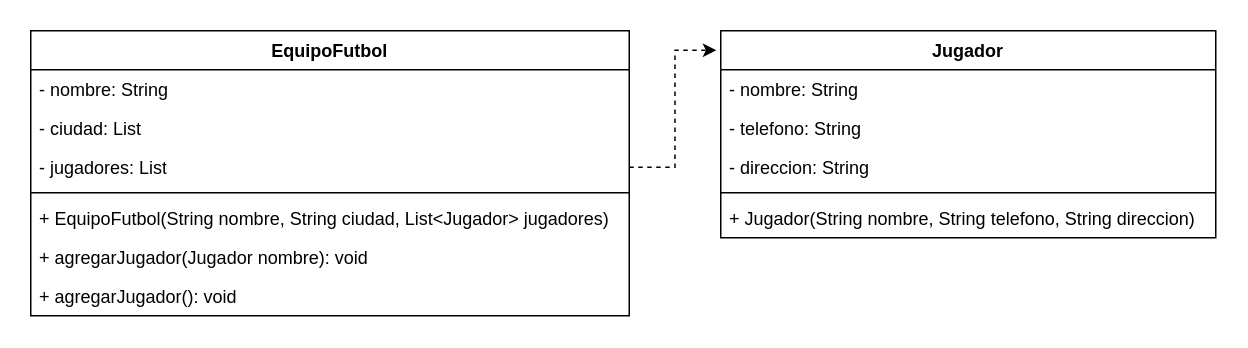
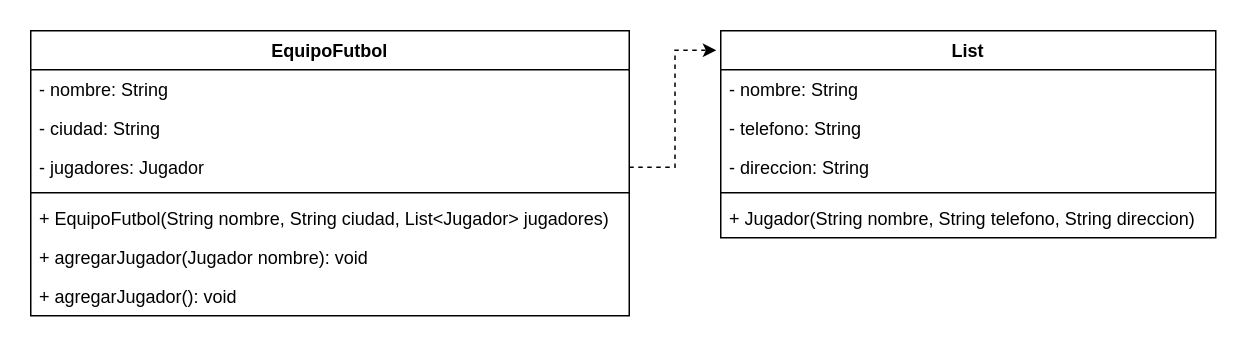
node "Jugador": label "Jugador" -> "List"
node "- ciudad: List": label "- ciudad: List" -> "- ciudad: String"
node "- jugadores: List": label "- jugadores: List" -> "- jugadores: Jugador"
